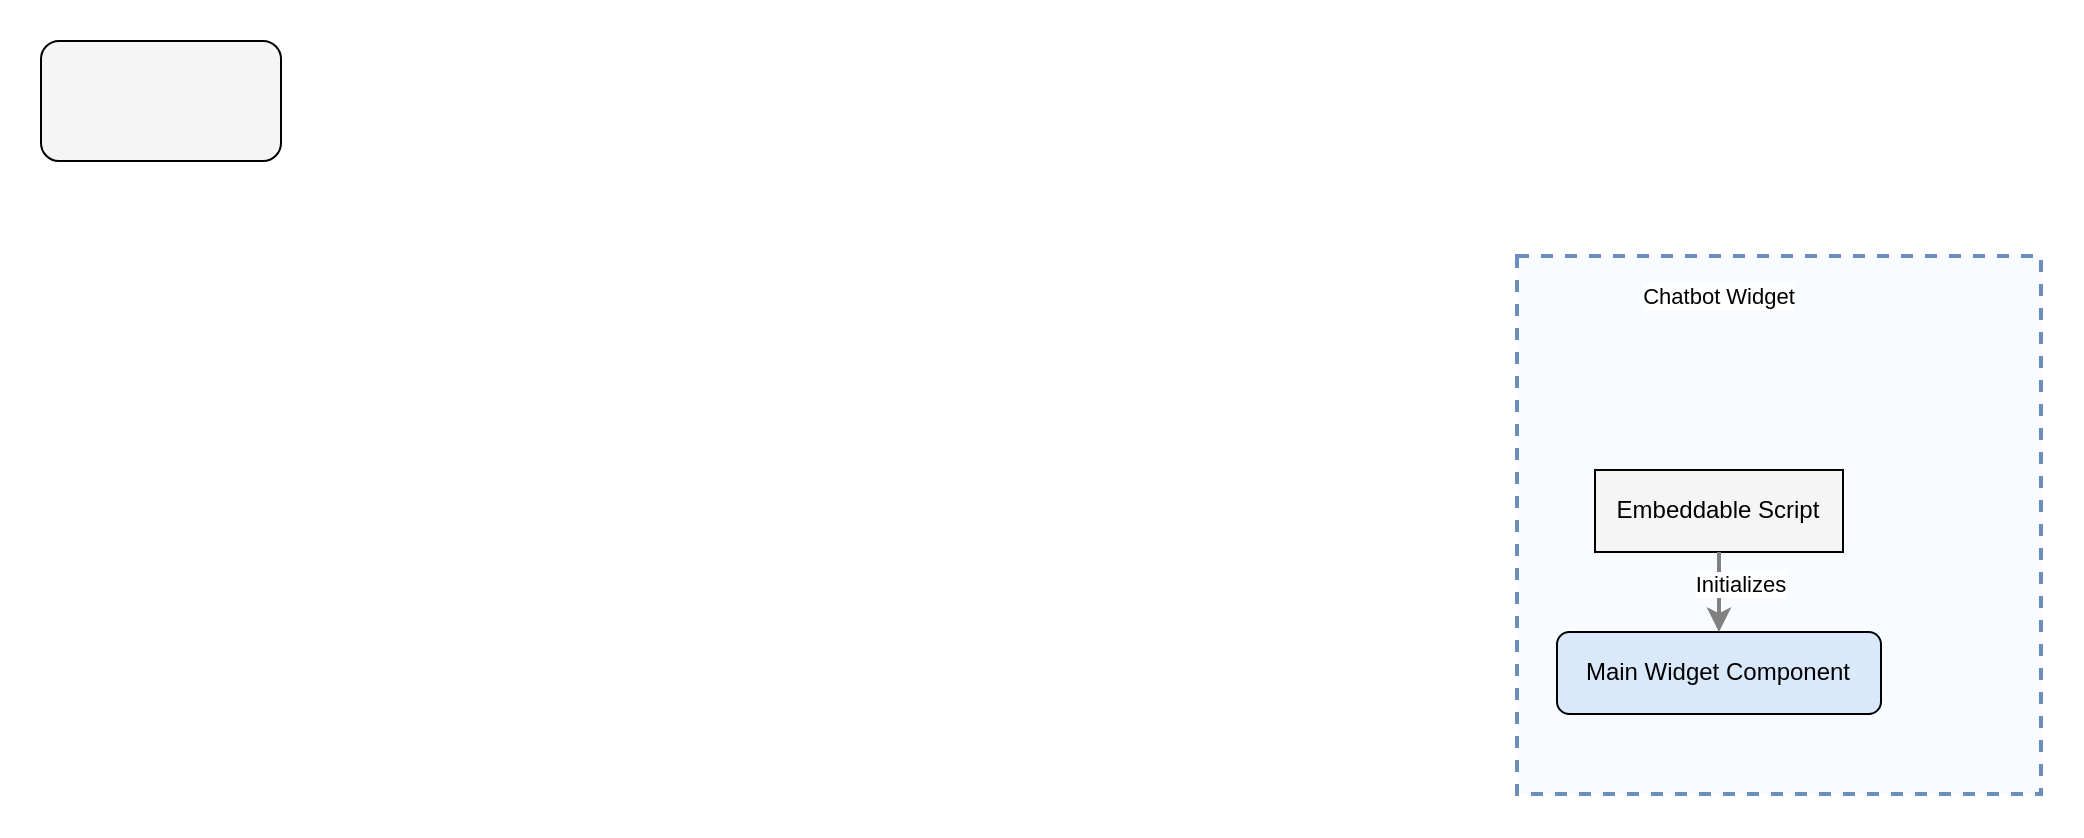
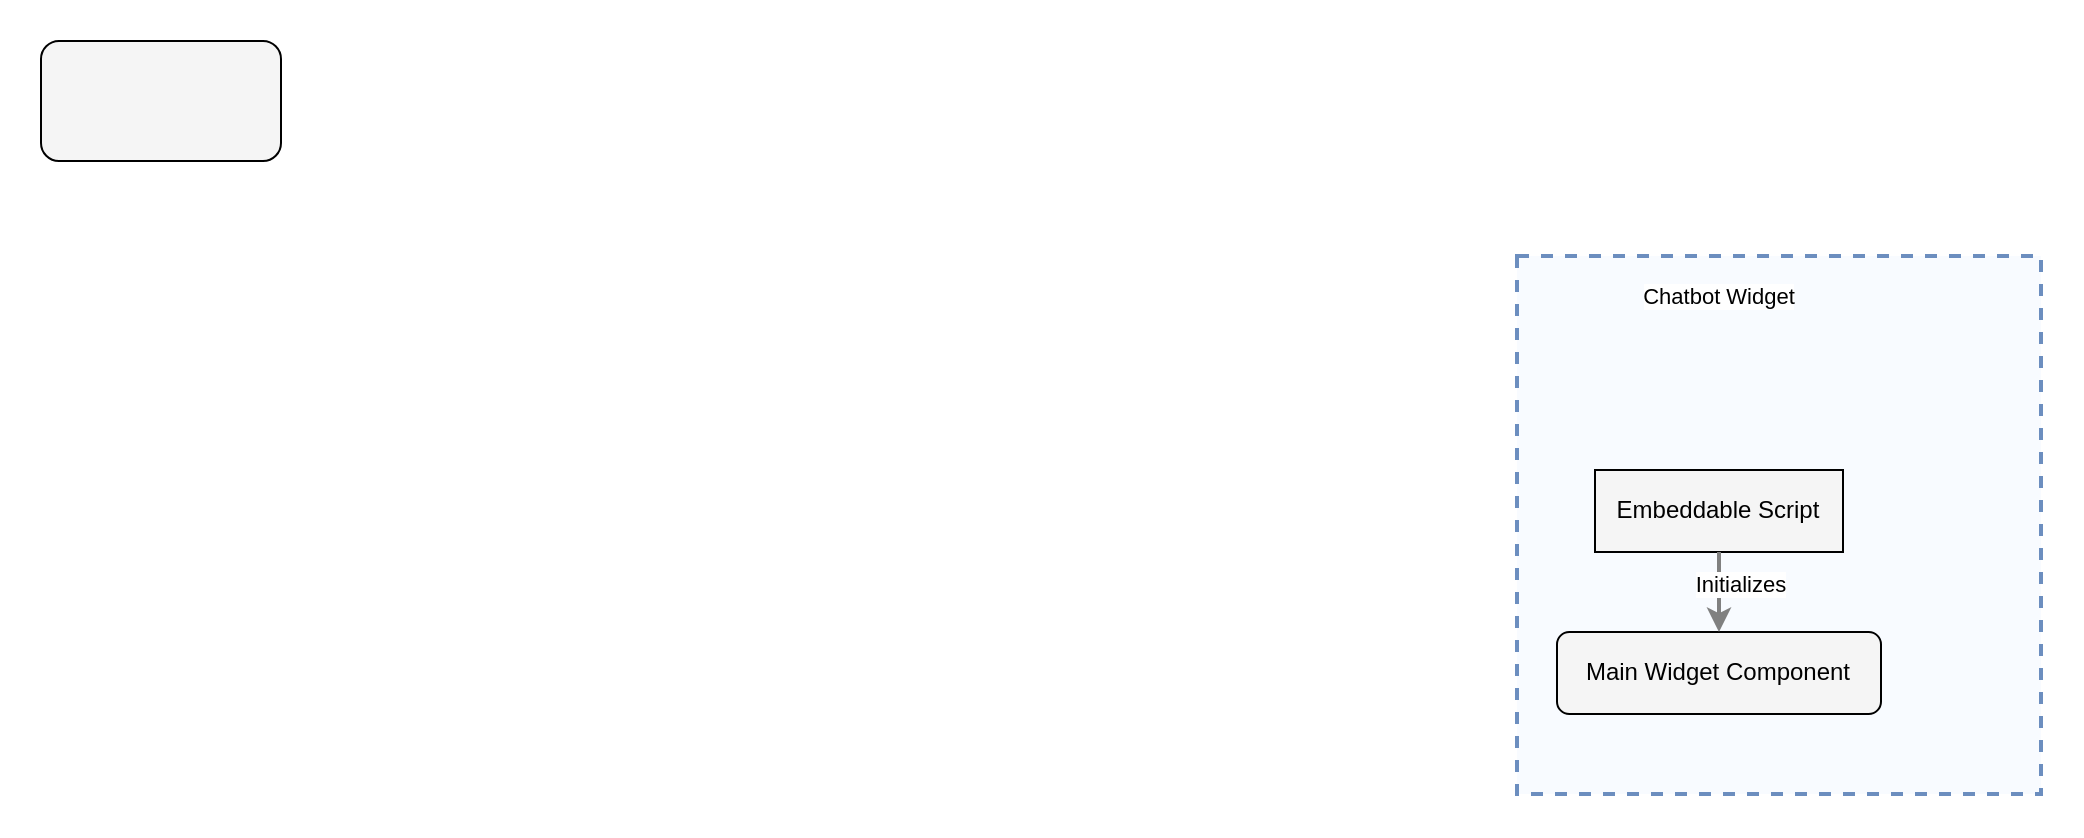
node "Main Widget Component": fillcolor #dae8fc -> #f5f5f5
